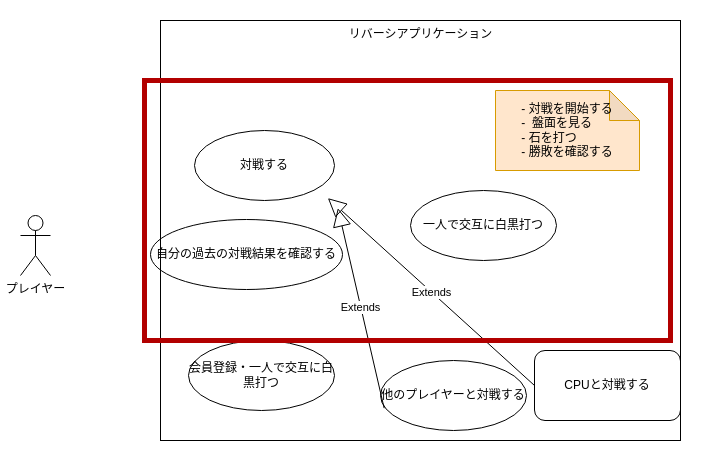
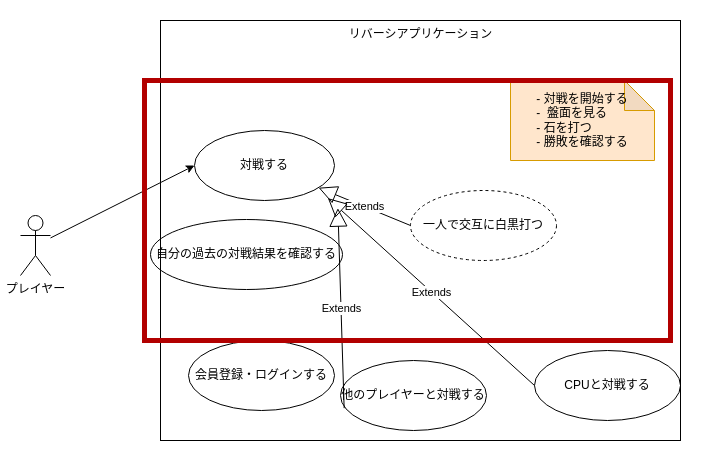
node "- 対戦を開始する - 盤面を見る - 石を打つ - 勝敗を確認する": moved (568, 131) -> (583, 121)
edge "プレイヤー" -> "対戦する": added
edge "一人で交互に白黒打つ" -> "対戦する": added, label "Extends"
node "一人で交互に白黒打つ": style solid -> dashed
node "会員登録・一人で交互に白黒打つ": label "会員登録・一人で交互に白黒打つ" -> "会員登録・ログインする"
node "CPUと対戦する": shape rounded rectangle -> ellipse
node "他のプレイヤーと対戦する": moved (454, 396) -> (414, 396)
